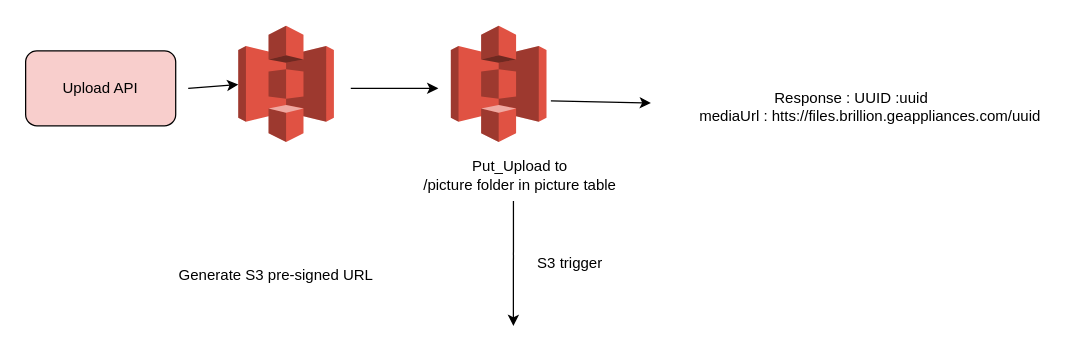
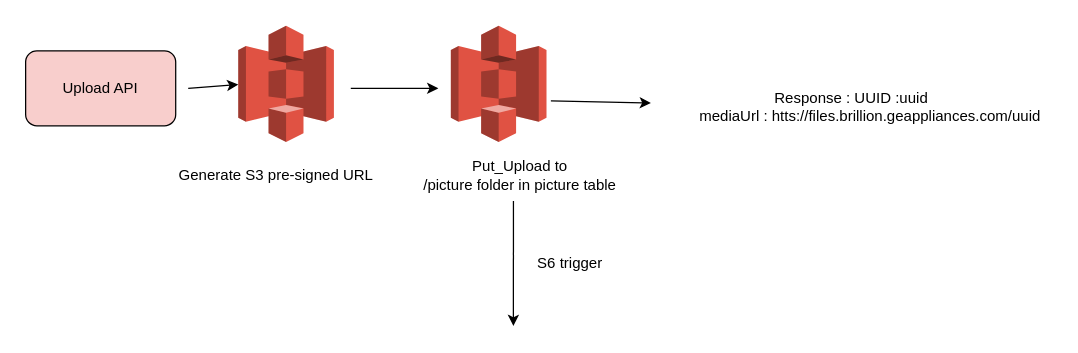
node "S3 trigger": label "S3 trigger" -> "S6 trigger"
node "Generate S3 pre-signed URL": moved (276, 276) -> (276, 176)
